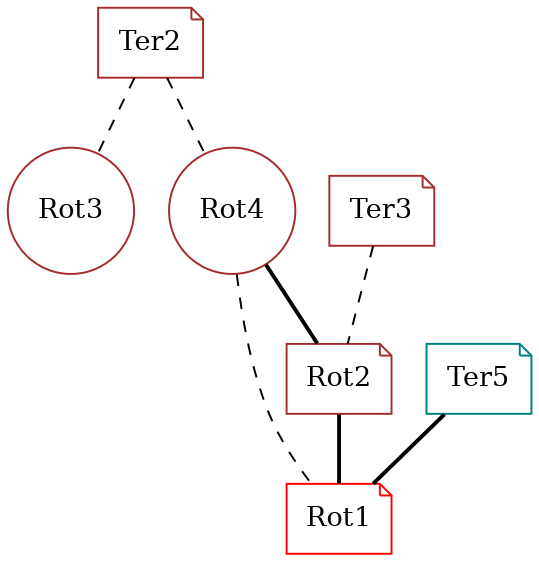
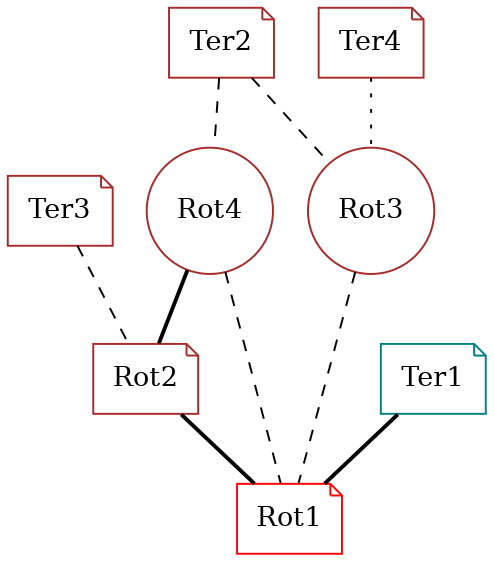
node "Ter4": added
edge "Rot3" -- "Rot1": added
node "Ter5": label "Ter5" -> "Ter1"
